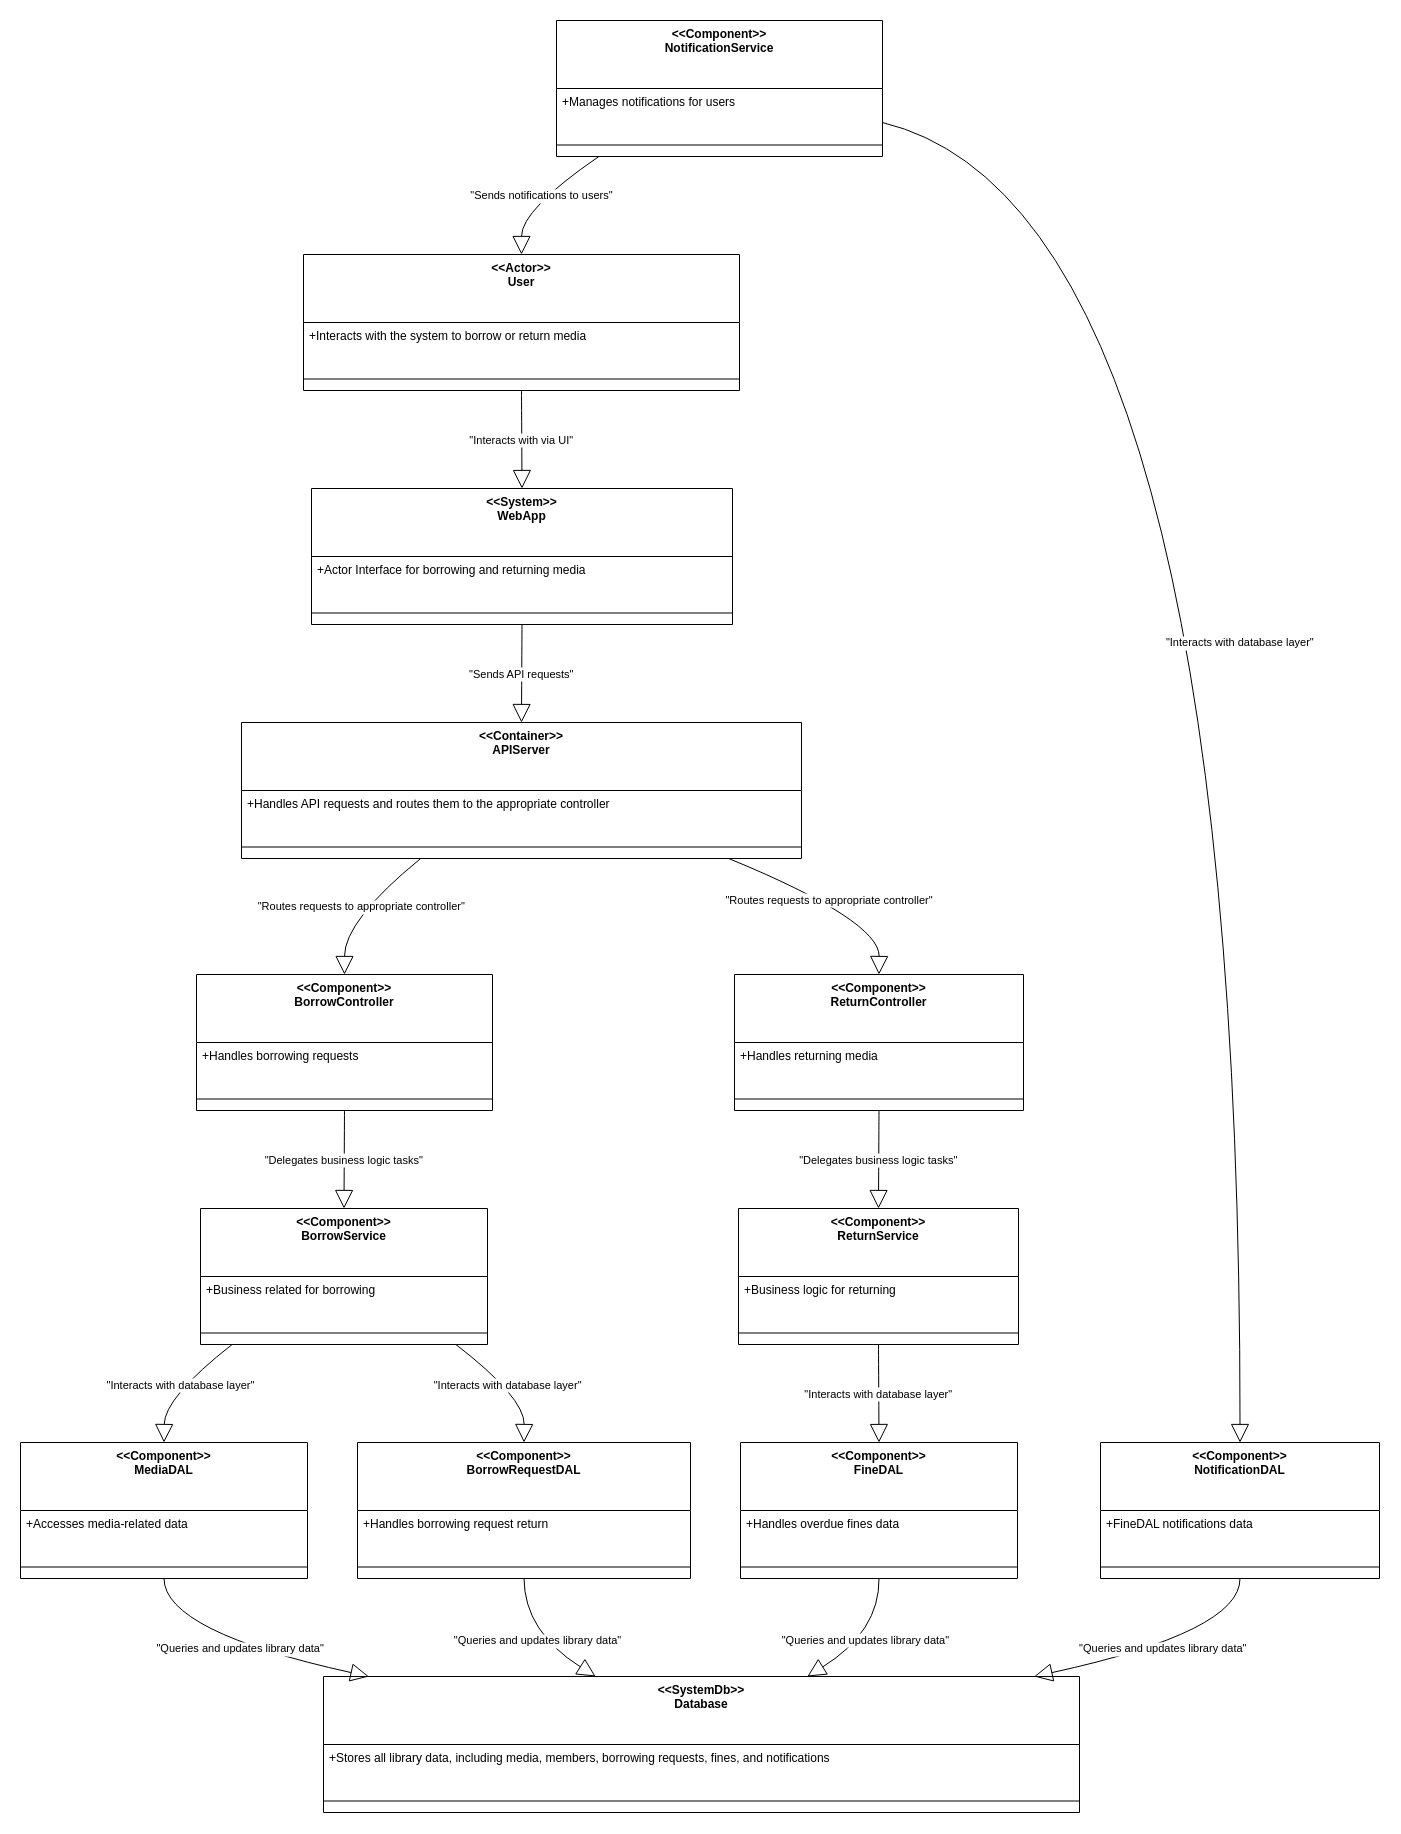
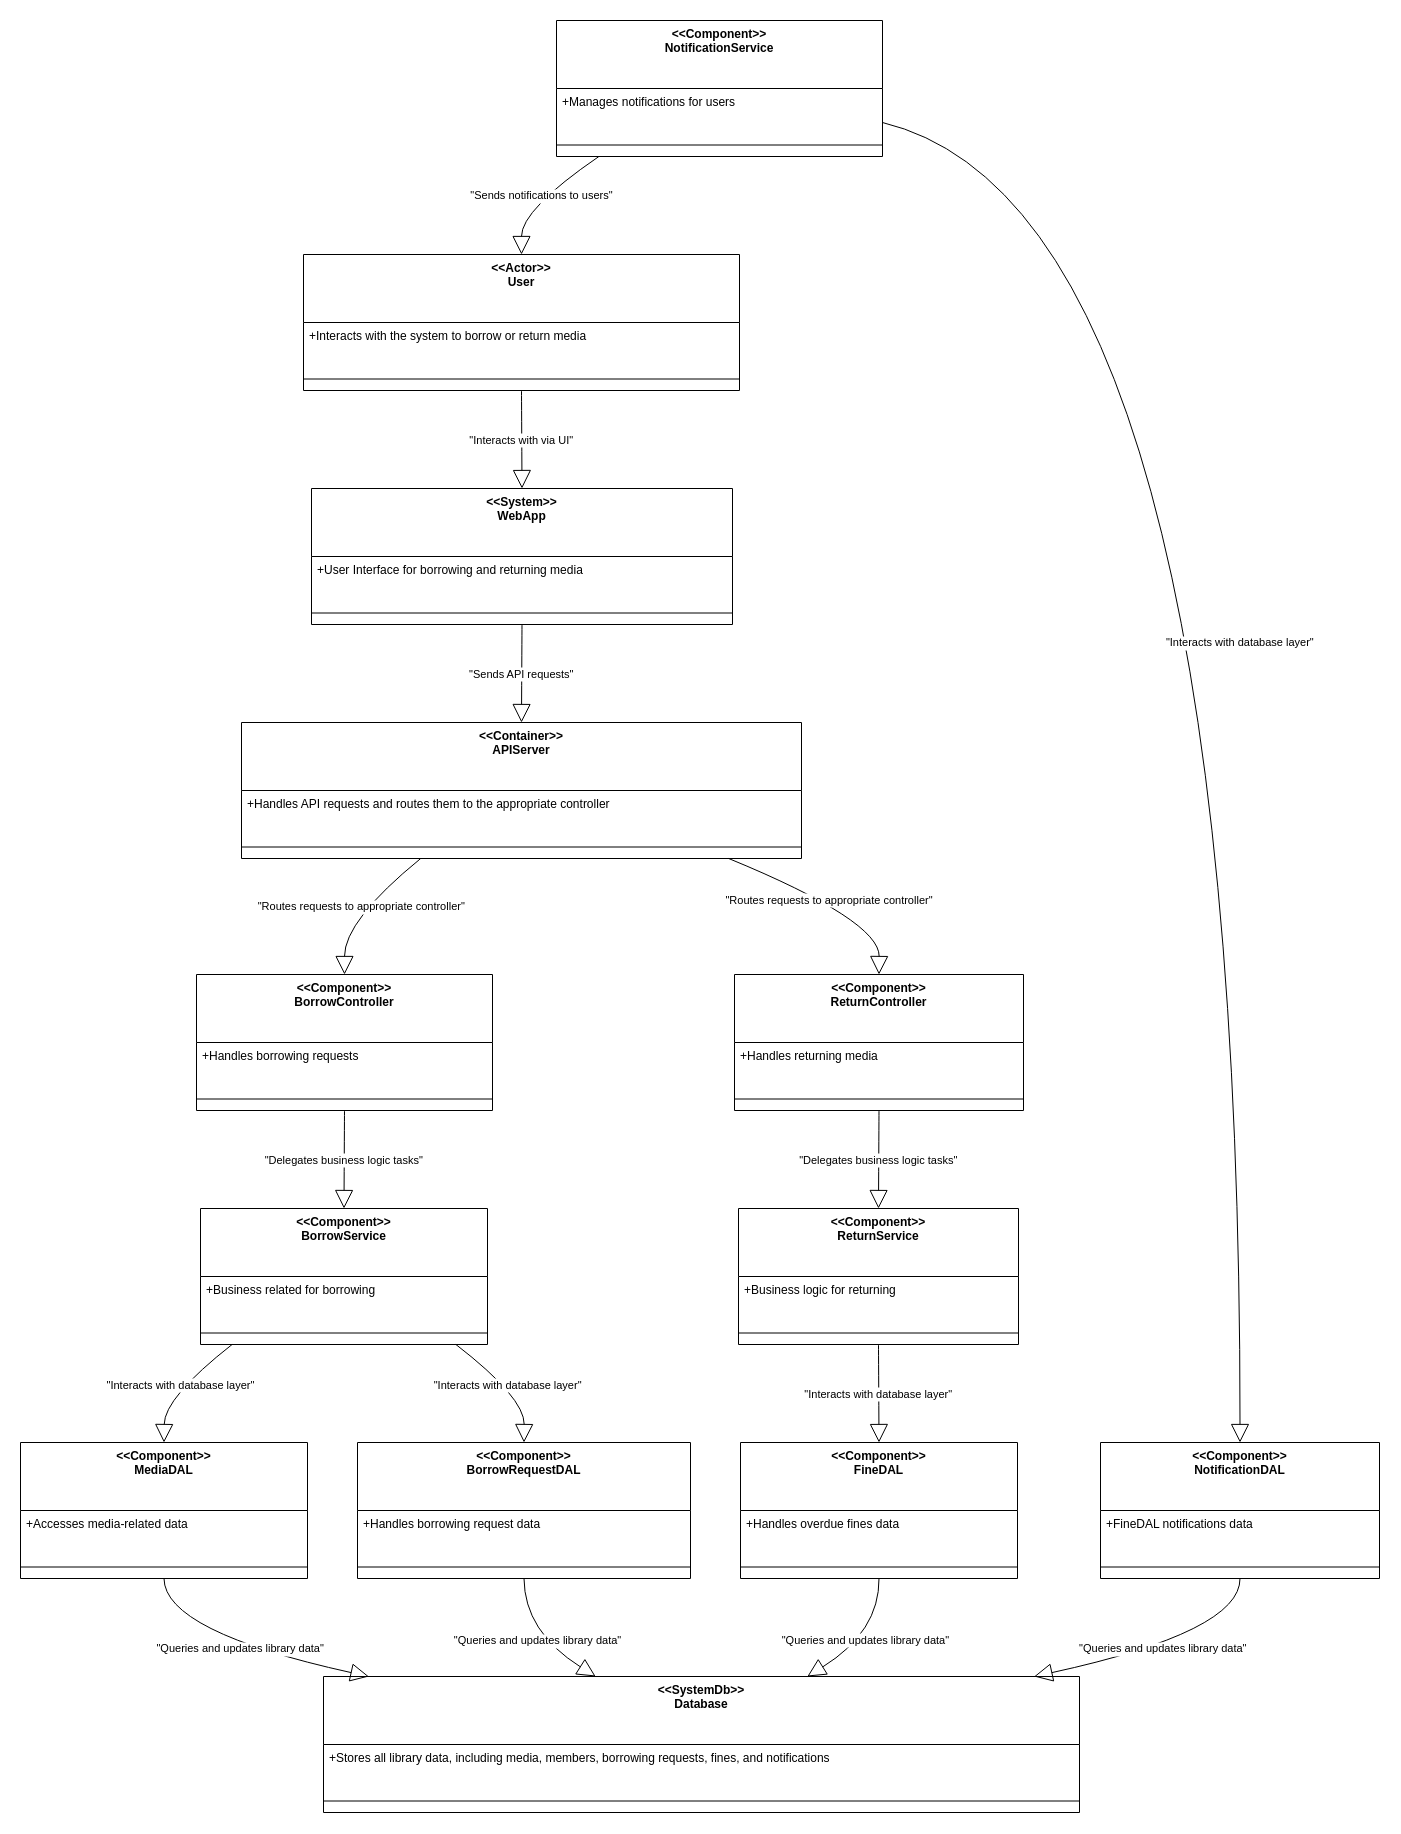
node "+Actor Interface for borrowing and returning media": label "+Actor Interface for borrowing and returning media" -> "+User Interface for borrowing and returning media"
node "+Handles borrowing request return": label "+Handles borrowing request return" -> "+Handles borrowing request data"
